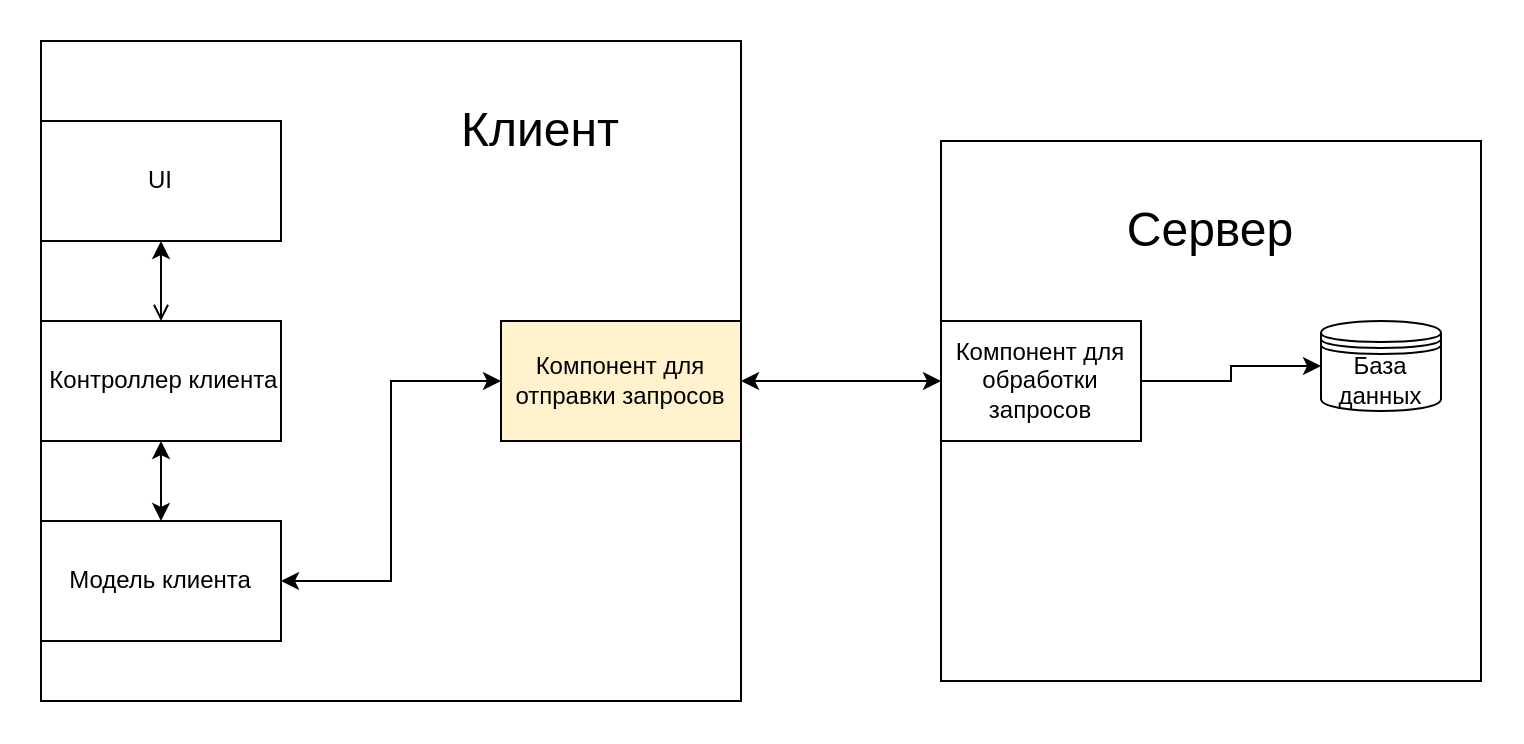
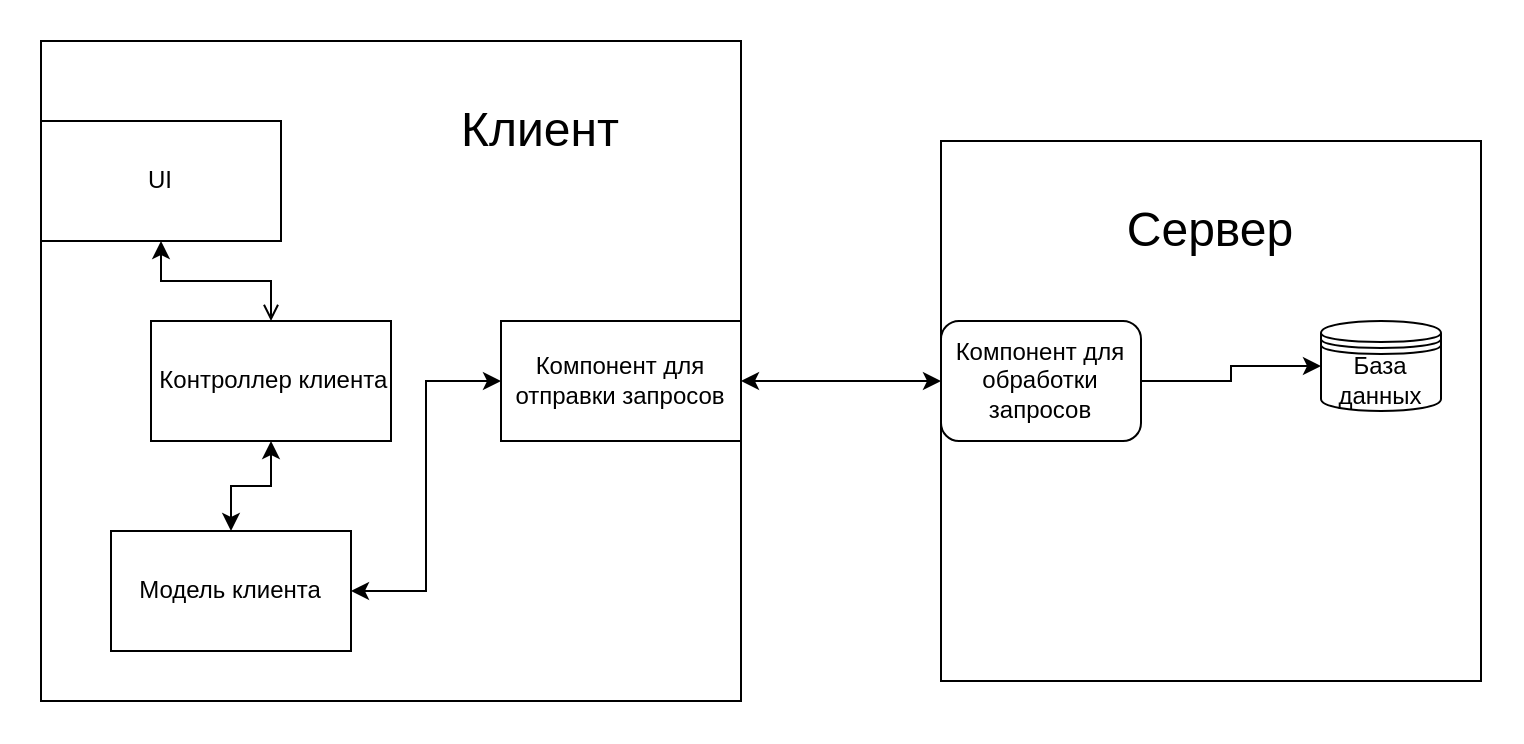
node "Контроллер клиента": moved (161, 381) -> (271, 381)
node "Компонент для отправки запросов": fillcolor #fff2cc -> #ffffff
node "Компонент для обработки запросов": shape rectangle -> rounded rectangle
node "Модель клиента": moved (161, 581) -> (231, 591)
